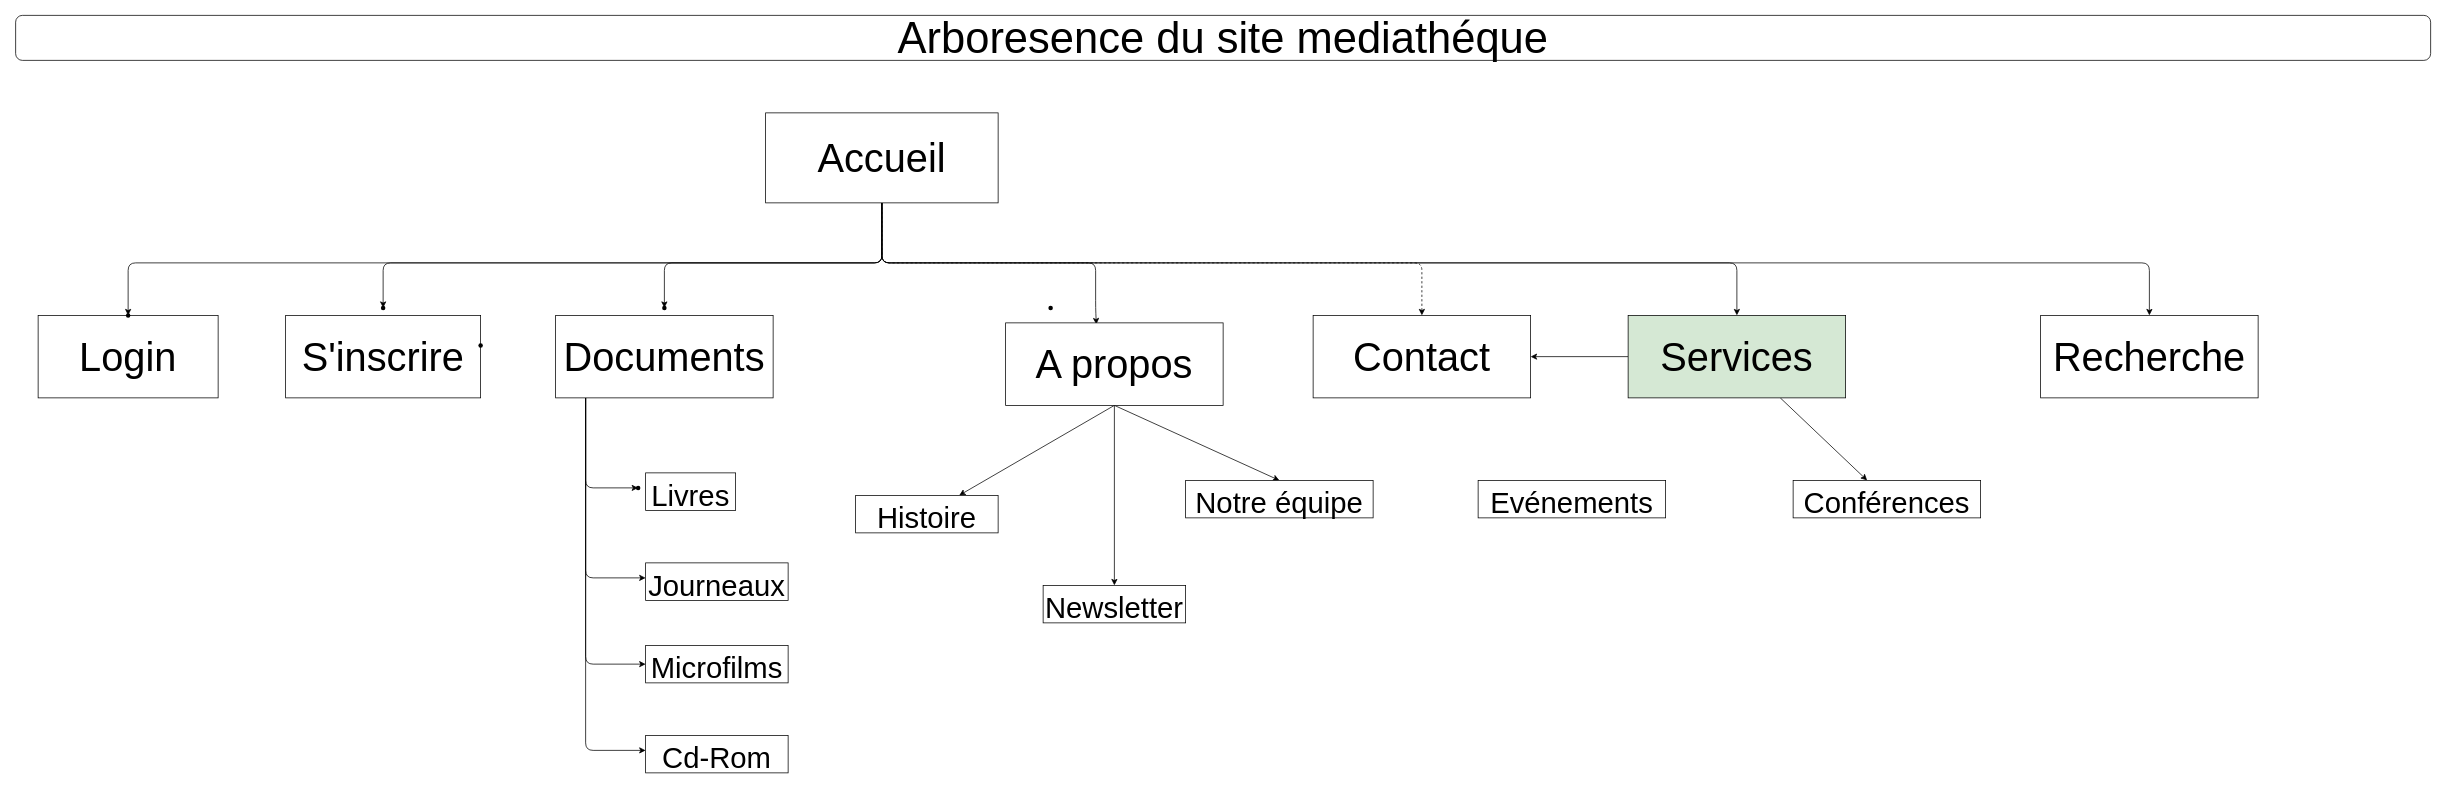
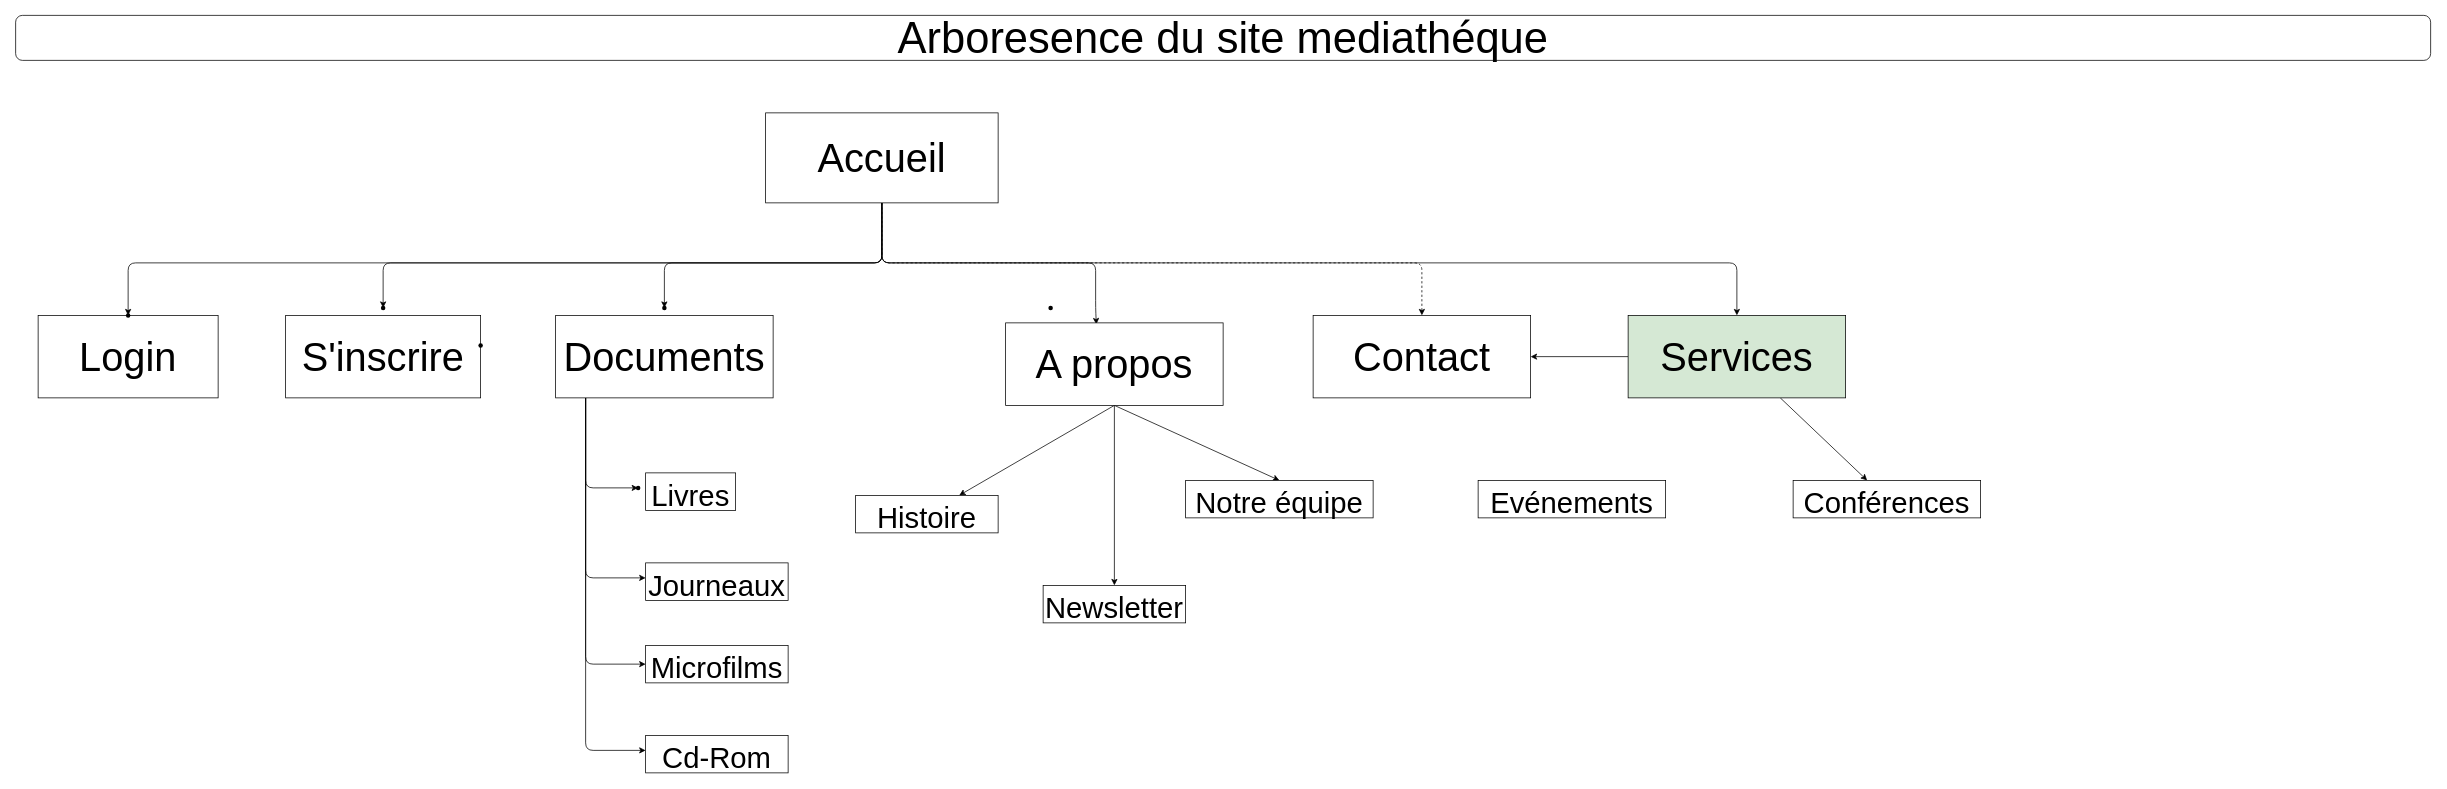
edge "Accueil" -> "Recherche": removed
node "Recherche": removed
